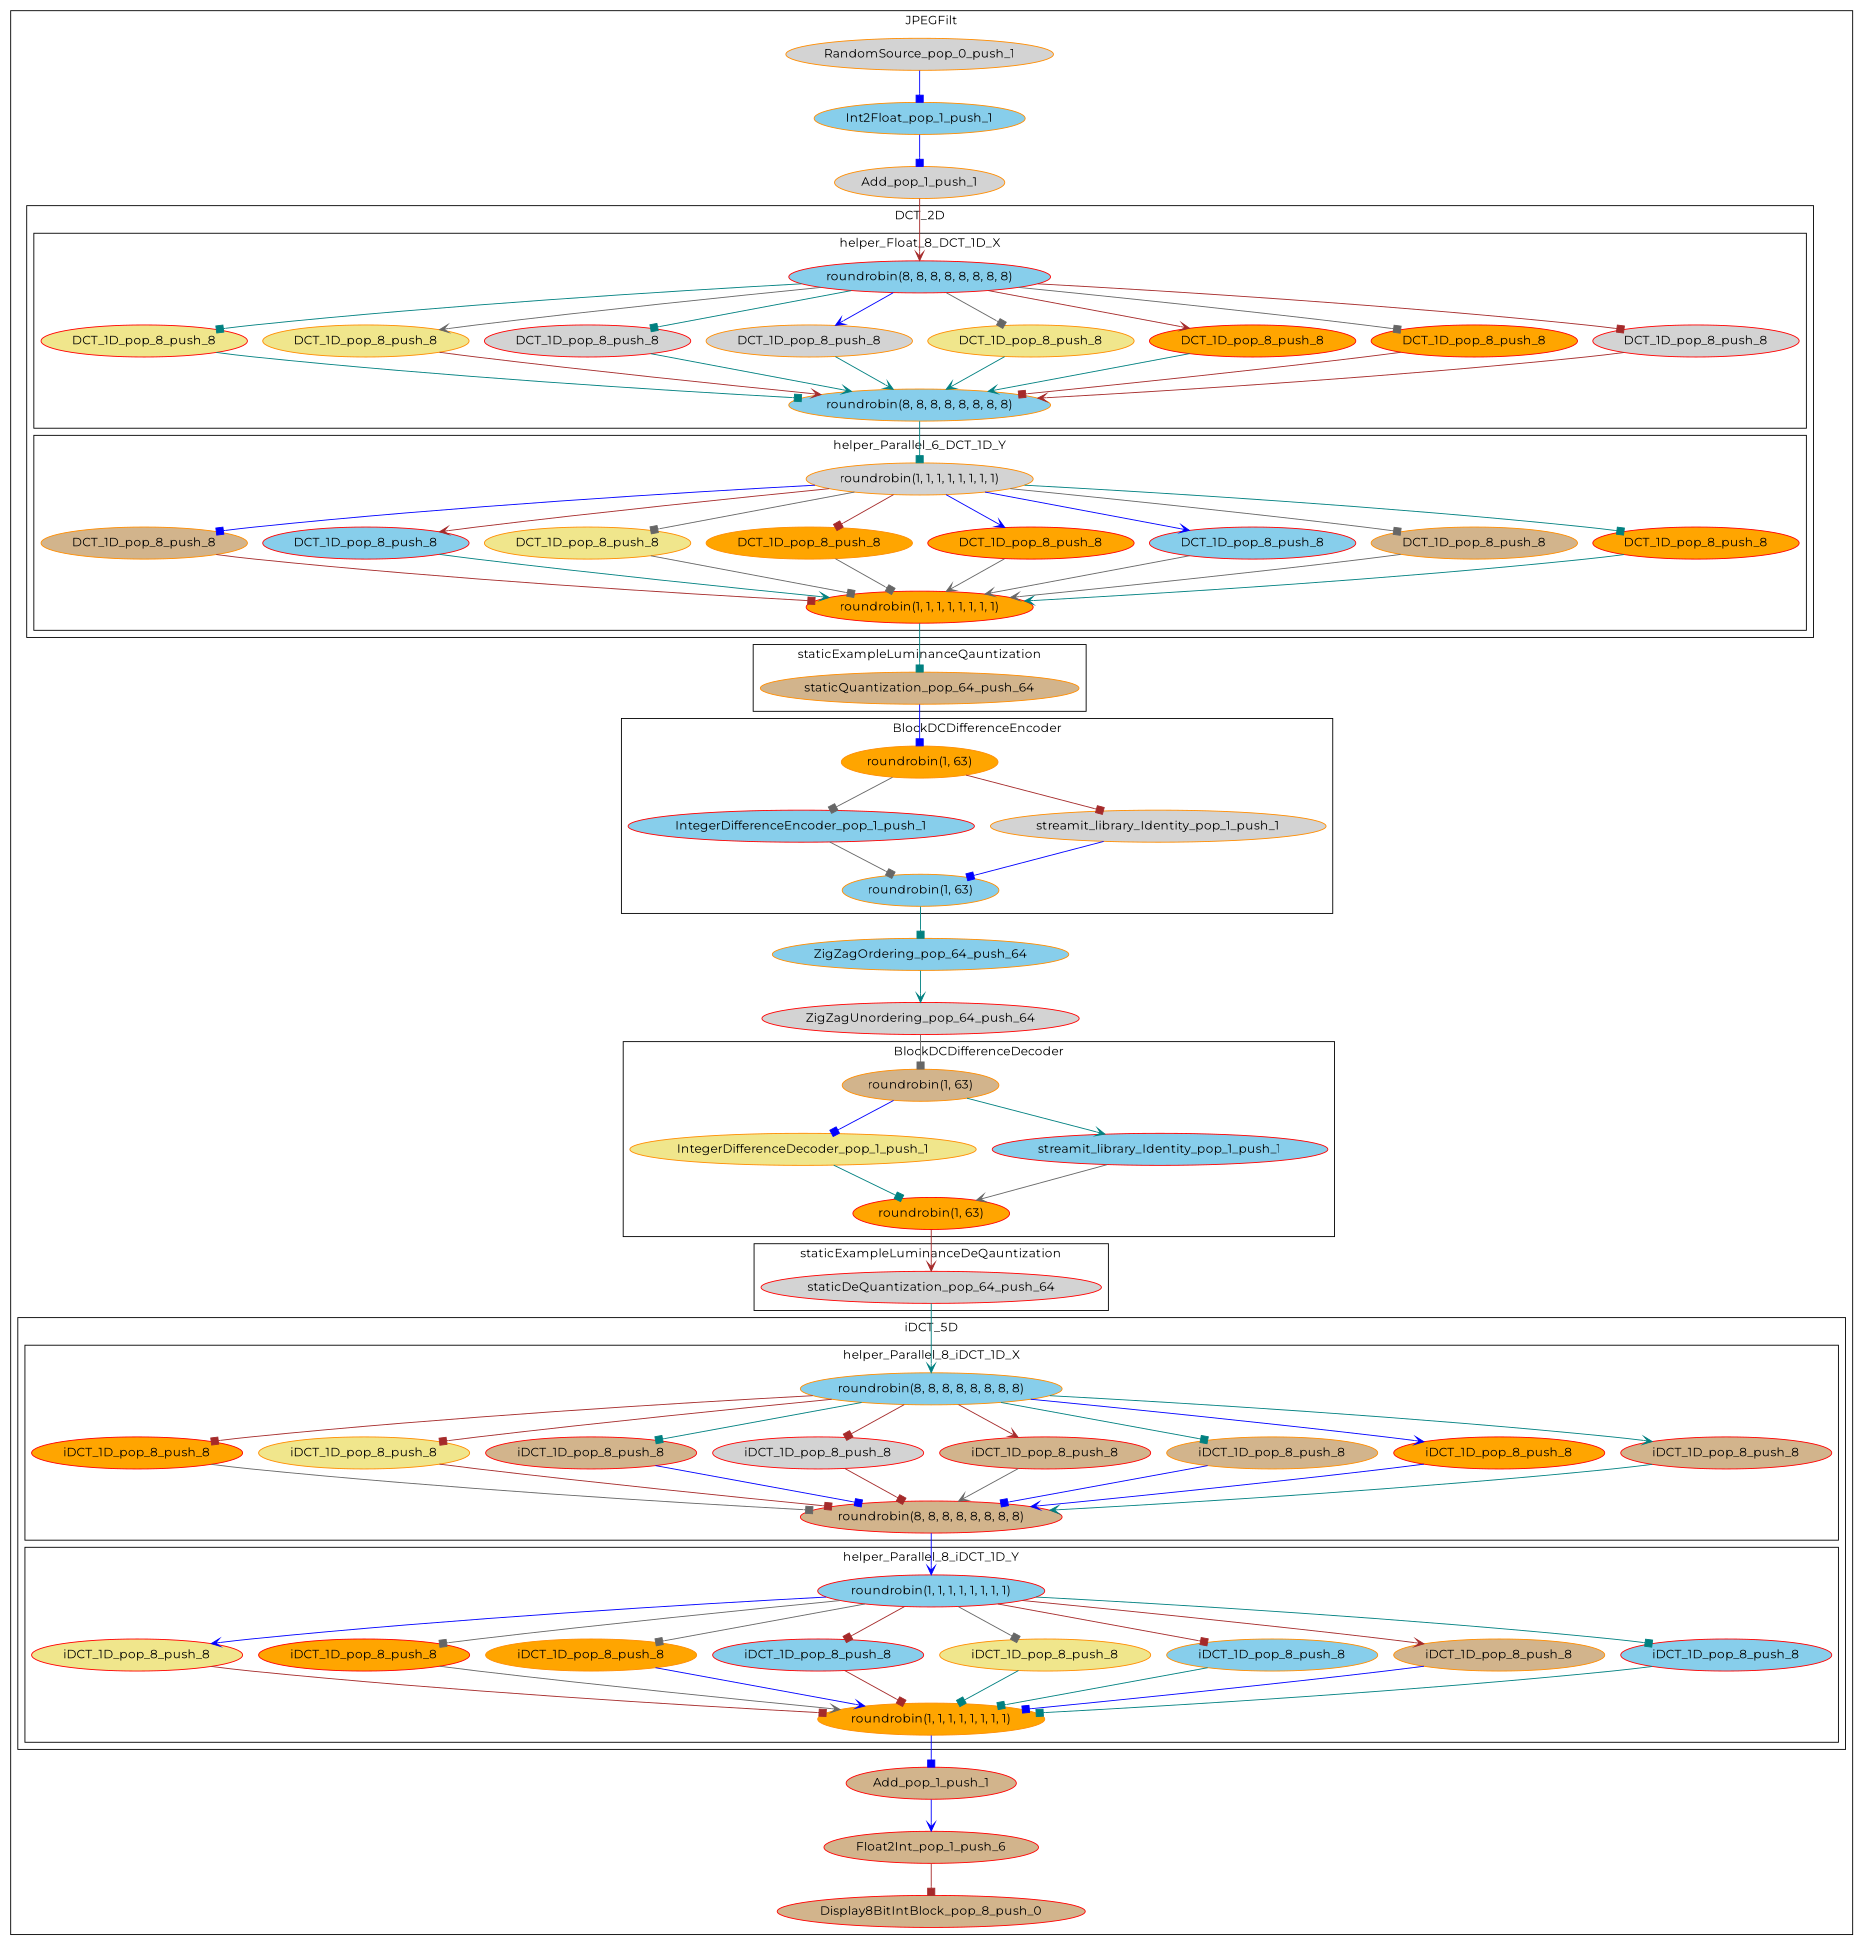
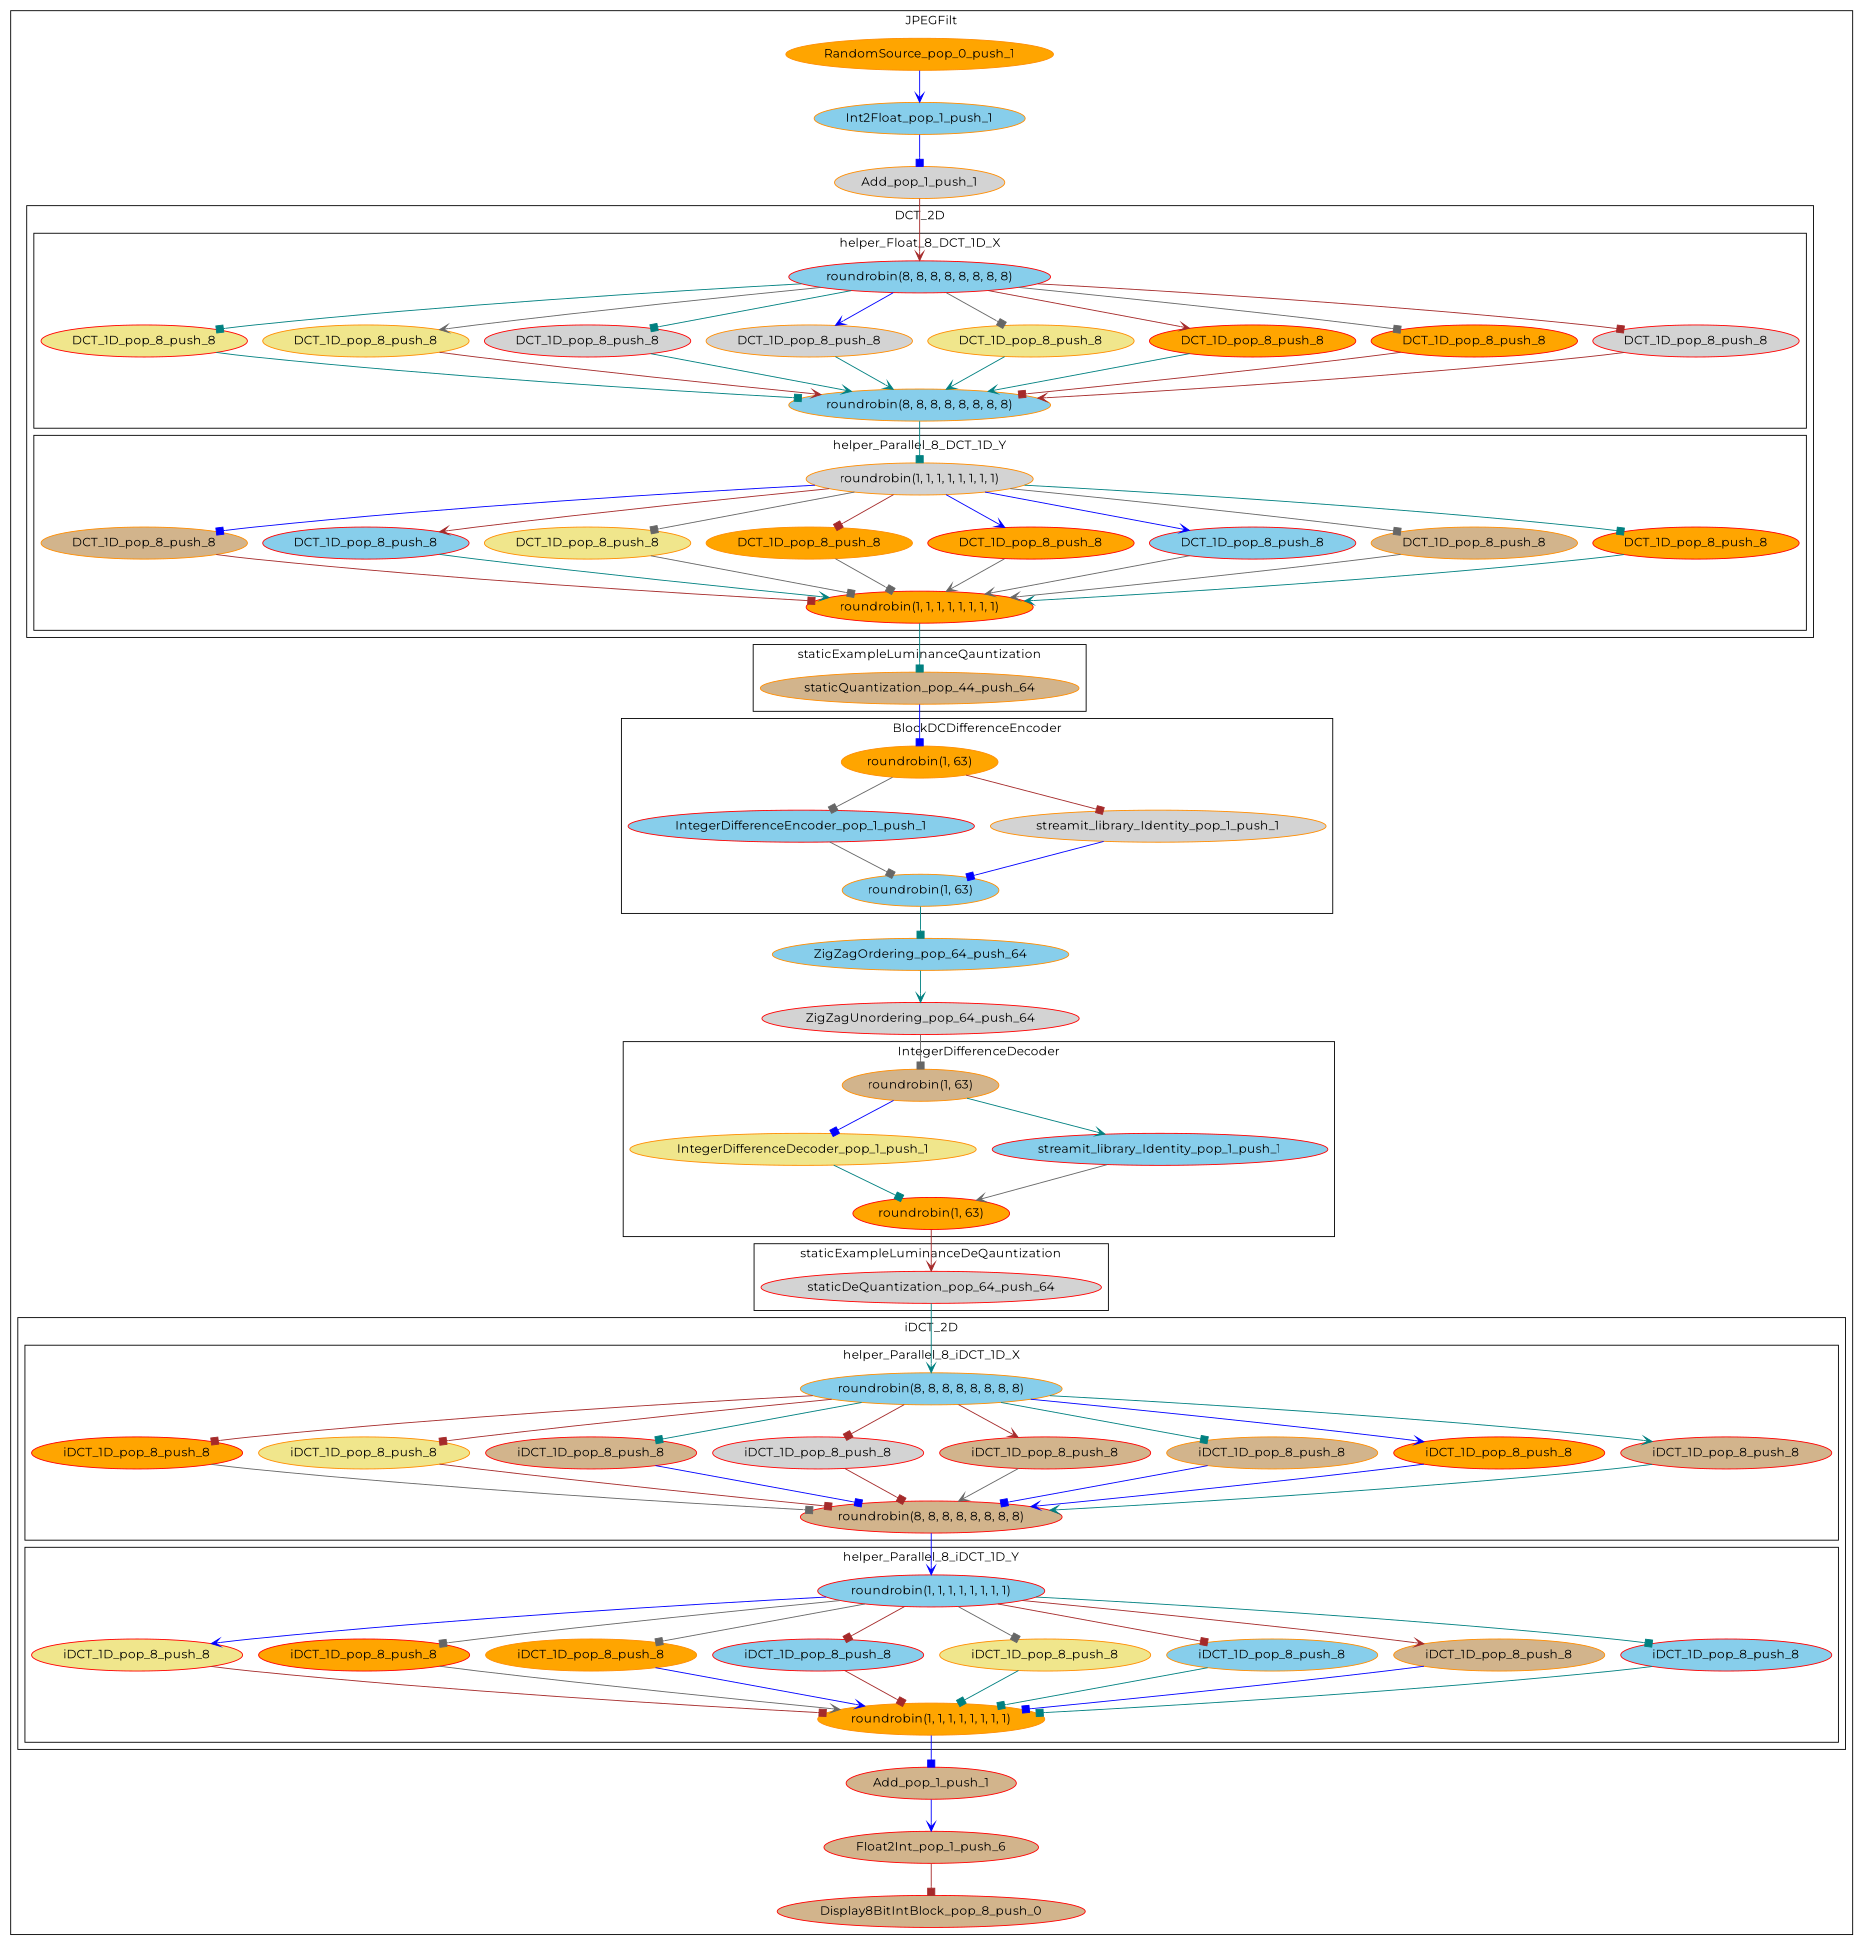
node "RandomSource_pop_0_push_1": fillcolor lightgrey -> orange
edge "RandomSource_pop_0_push_1" -> "Int2Float_pop_1_push_1": arrowhead box -> vee
cluster "helper_Parallel_6_DCT_1D_Y": label "helper_Parallel_6_DCT_1D_Y" -> "helper_Parallel_8_DCT_1D_Y"
node "staticQuantization_pop_64_push_64": label "staticQuantization_pop_64_push_64" -> "staticQuantization_pop_44_push_64"
cluster "BlockDCDifferenceDecoder": label "BlockDCDifferenceDecoder" -> "IntegerDifferenceDecoder"
cluster "iDCT_5D": label "iDCT_5D" -> "iDCT_2D"
